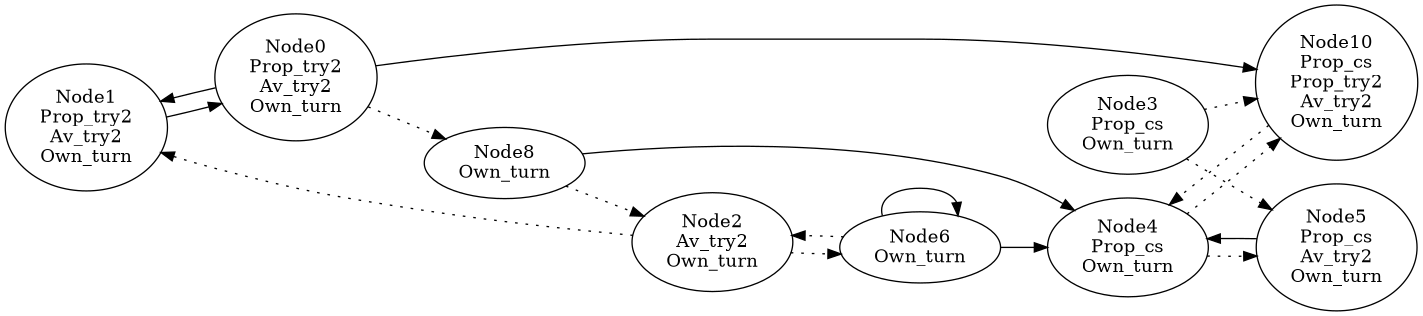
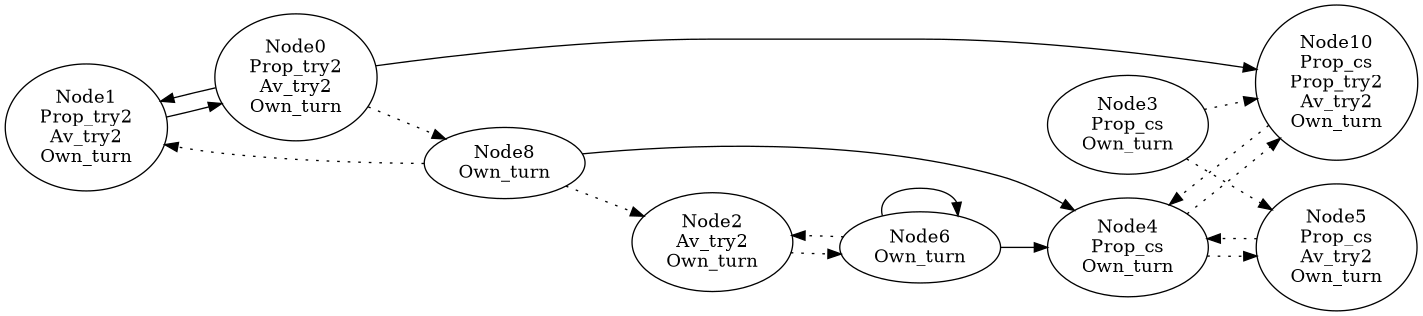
edge "Node2 Av_try2 Own_turn" -> "Node1 Prop_try2 Av_try2 Own_turn": now "Node8 Own_turn" -> "Node1 Prop_try2 Av_try2 Own_turn"
edge "Node5 Prop_cs Av_try2 Own_turn" -> "Node4 Prop_cs Own_turn": style solid -> dotted
